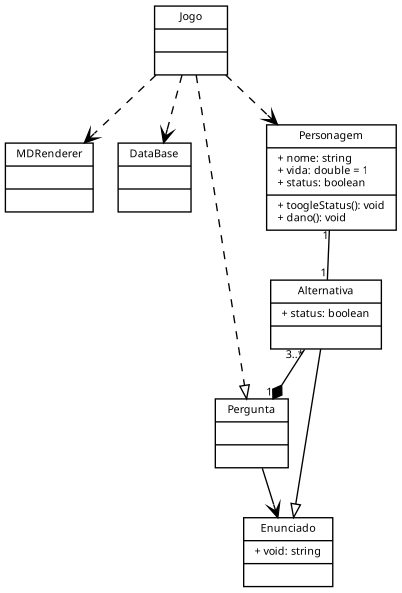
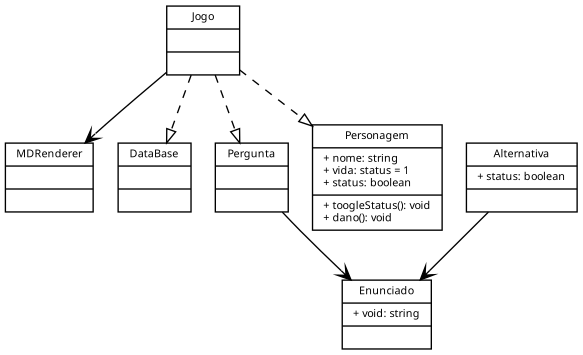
edge "Jogo" -> "Personagem": arrowhead open -> empty
edge "Jogo" -> "DataBase": arrowhead open -> empty
edge "Jogo" -> "MDRenderer": style dashed -> solid
node "Personagem": text "+ vida: double = 1" -> "+ vida: status = 1"
edge "Personagem" -- "Alternativa": removed
edge "Alternativa" -> "Pergunta": removed
edge "Alternativa" -> "Enunciado": arrowhead empty -> open
